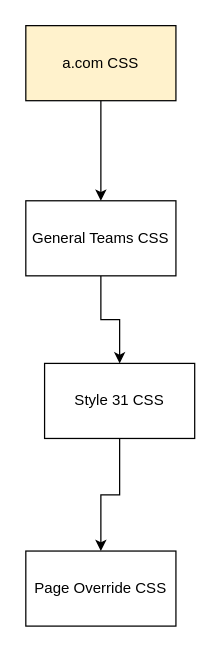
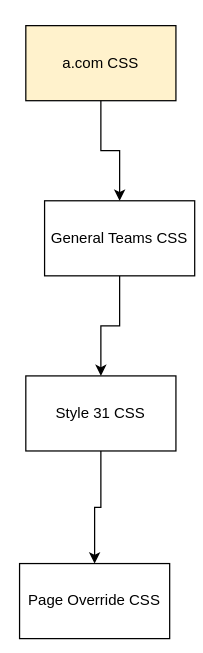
node "General Teams CSS": moved (101, 238) -> (119, 238)
node "Style 31 CSS": moved (119, 401) -> (101, 413)
node "Page Override CSS": moved (101, 588) -> (94, 601)
